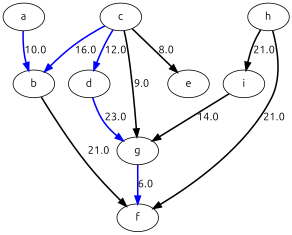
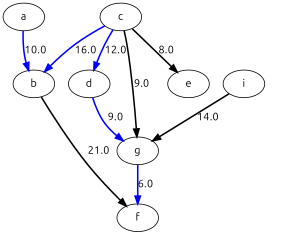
node "h": removed
edge "d" -> "g": label "23.0" -> "9.0"
